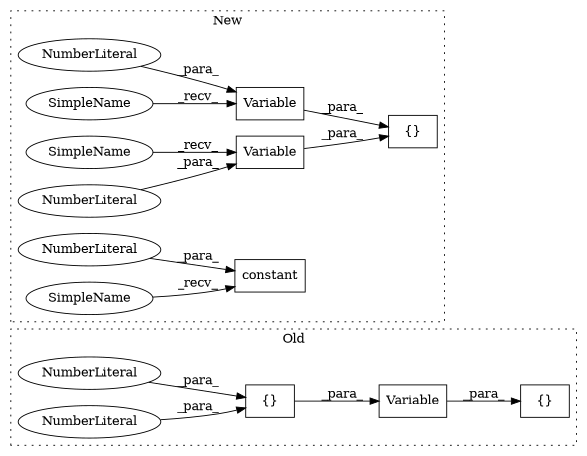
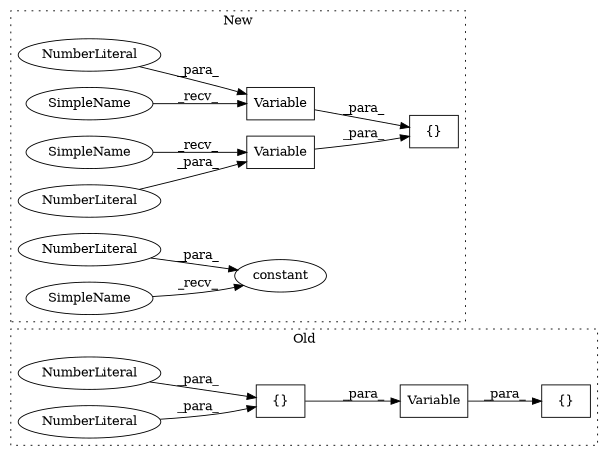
node "constant": shape box -> ellipse
